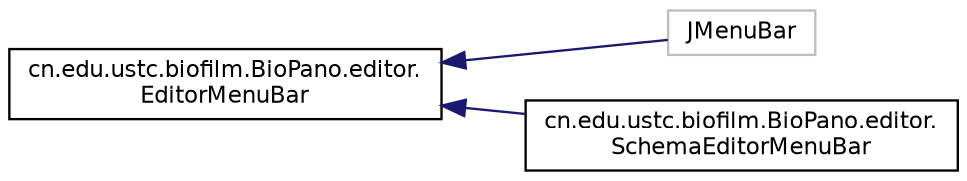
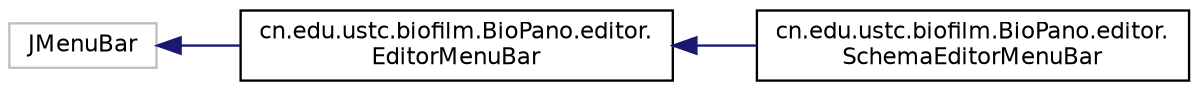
edge "JMenuBar" -> "cn.edu.ustc.biofilm.BioPano.editor. EditorMenuBar": reversed
